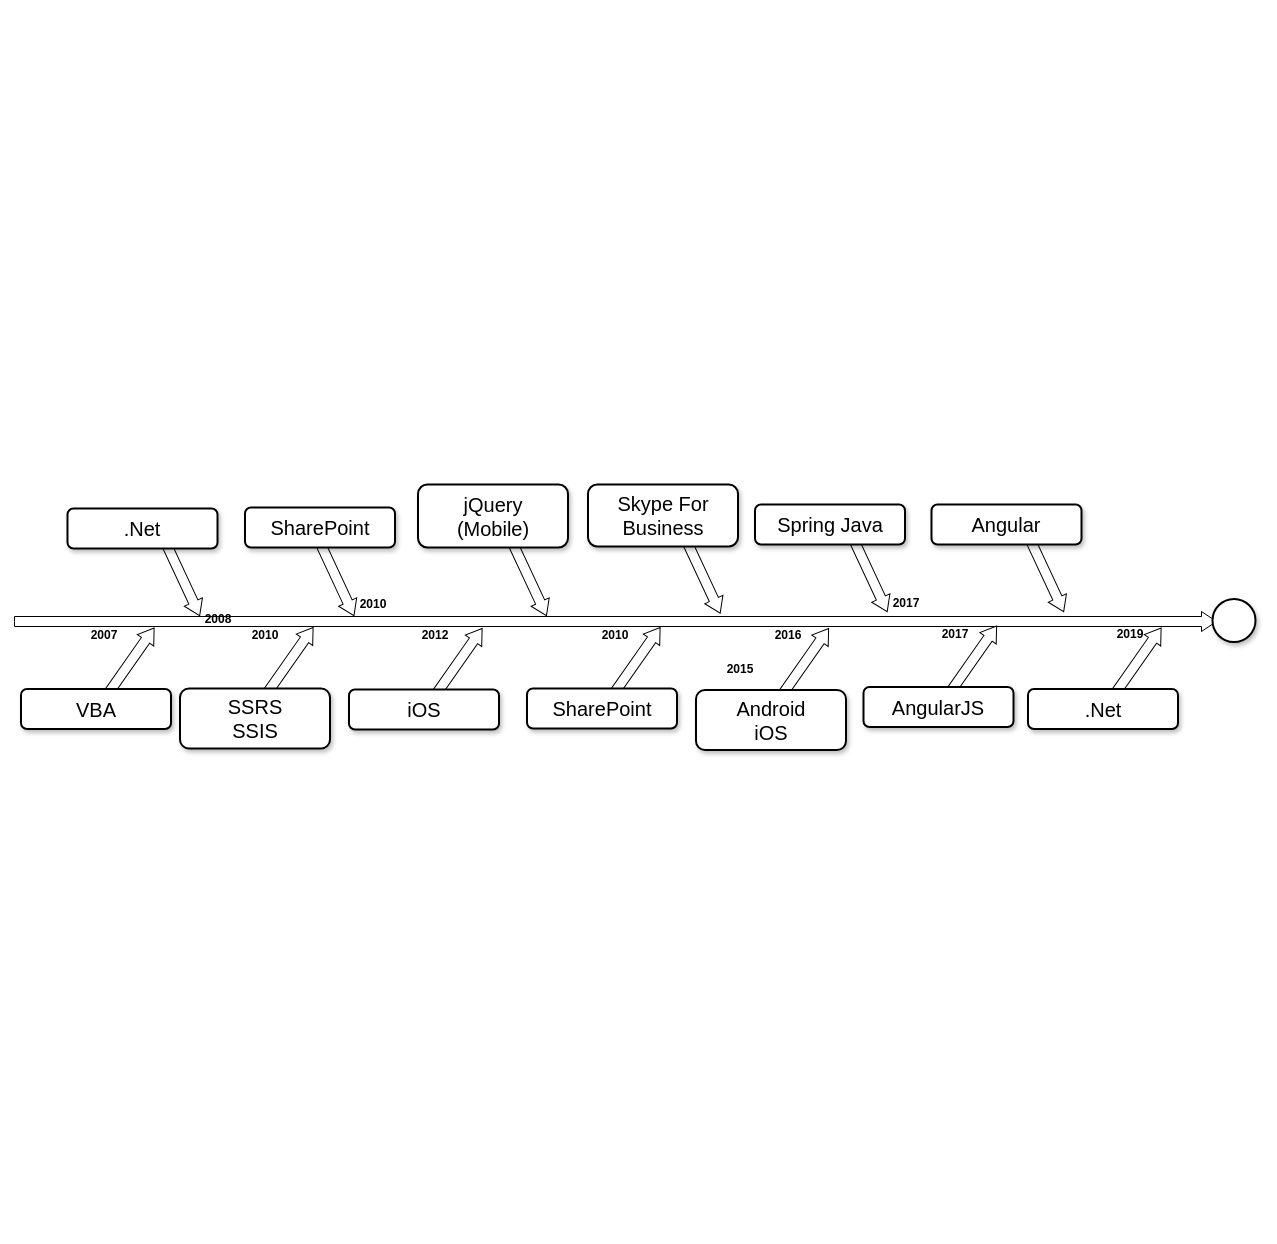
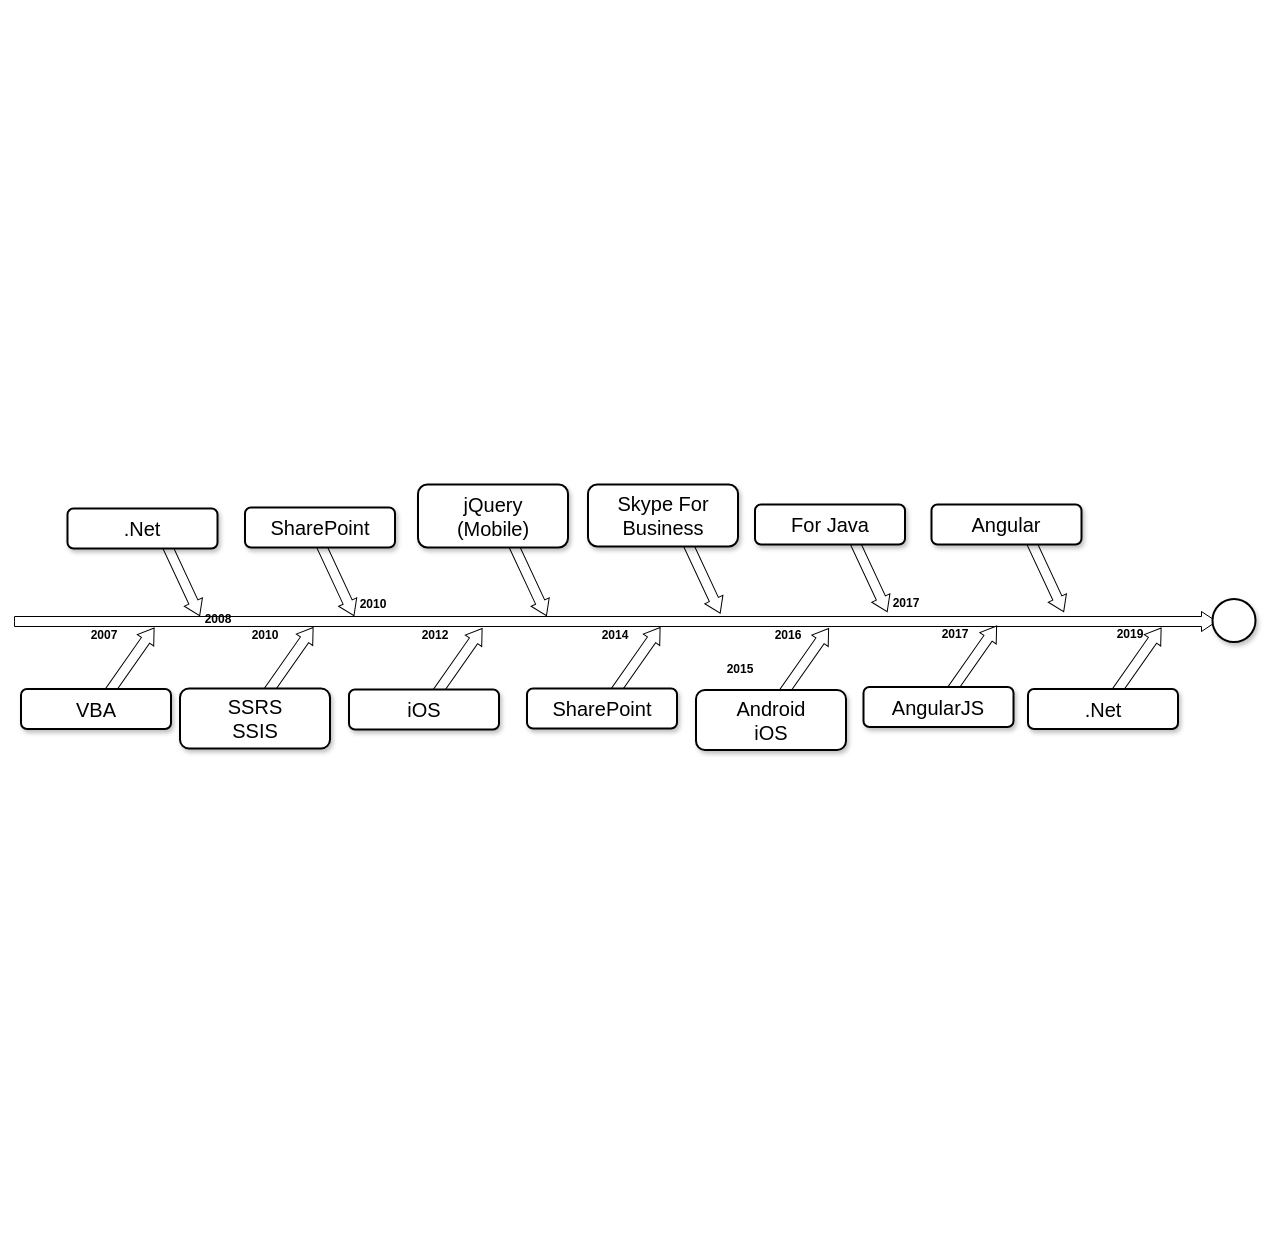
node "Spring Java": label "Spring Java" -> "For Java"
node "2010": label "2010" -> "2014"
